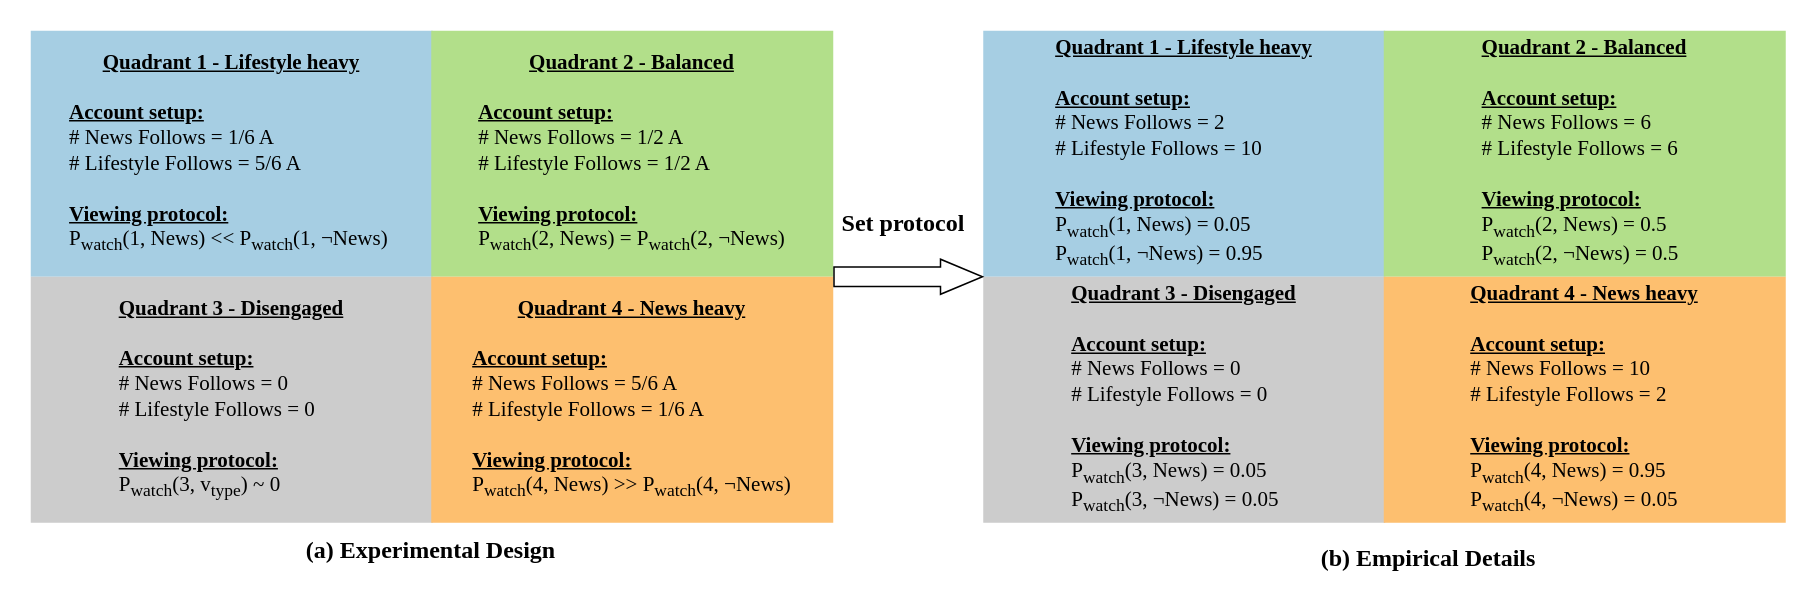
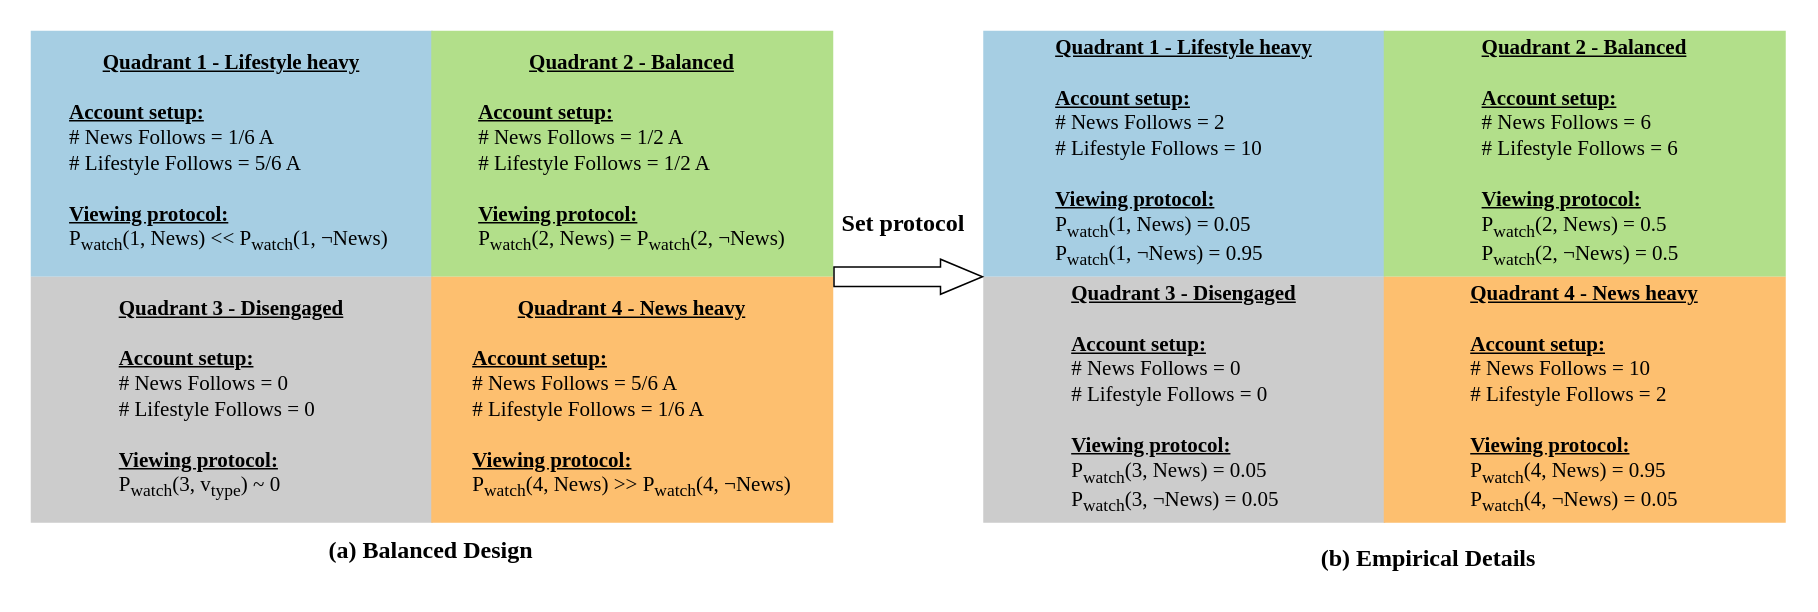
node "(a) Experimental Design": label "(a) Experimental Design" -> "(a) Balanced Design"
